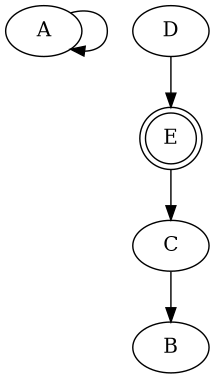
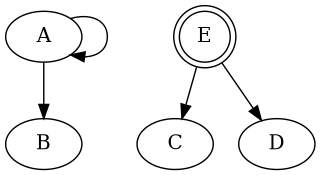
edge "D" -> "E": reversed
edge "C" -> "B": now "A" -> "B"
